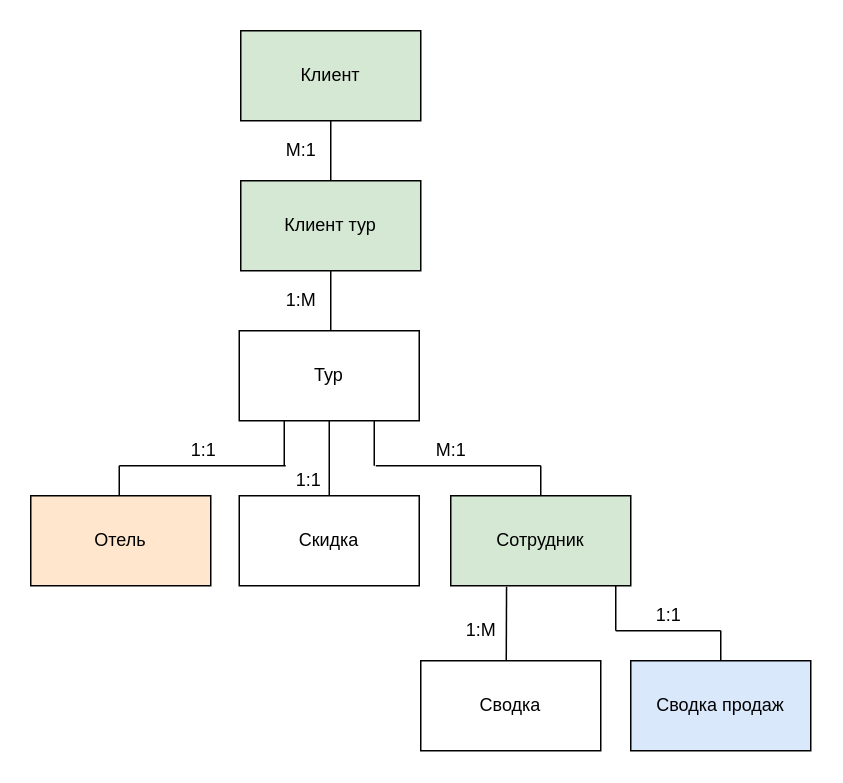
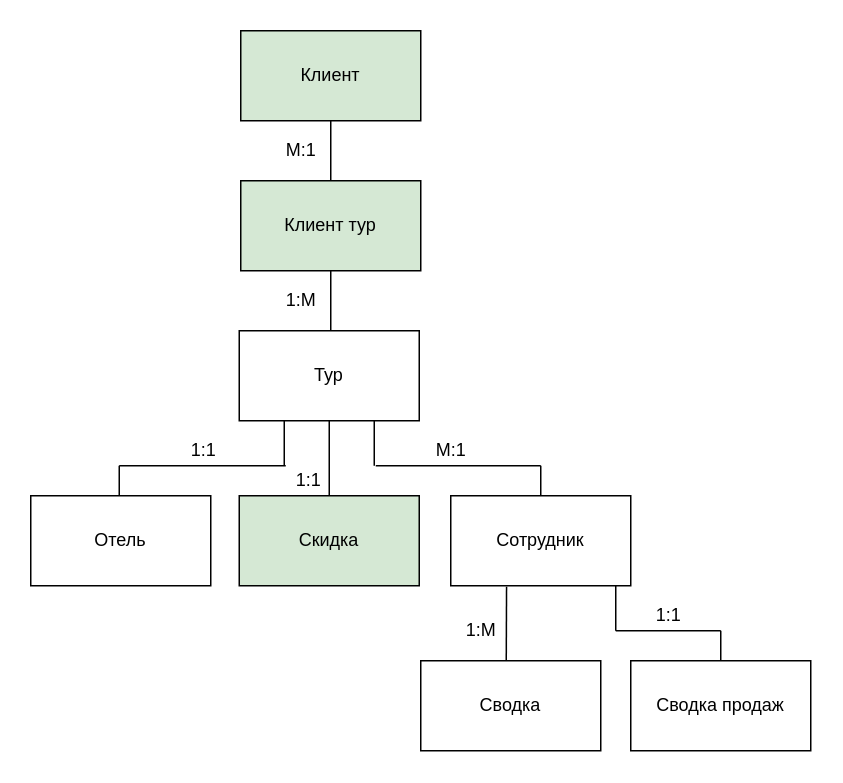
node "Отель": fillcolor #ffe6cc -> #ffffff
node "Скидка": fillcolor #ffffff -> #d5e8d4
node "Сотрудник": fillcolor #d5e8d4 -> #ffffff
node "Сводка продаж": fillcolor #dae8fc -> #ffffff
